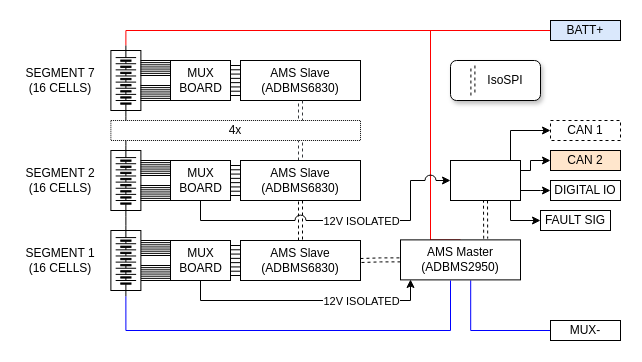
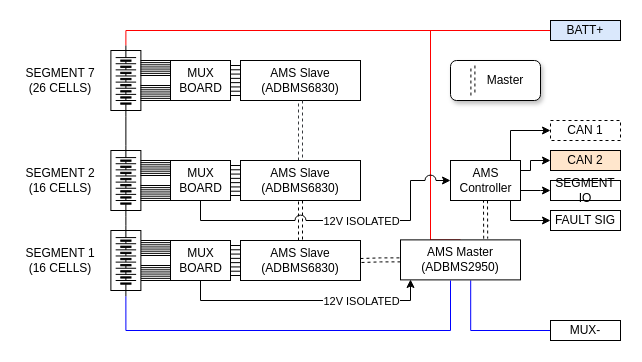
node "SEGMENT 7 (16 CELLS)": label "SEGMENT 7 (16 CELLS)" -> "SEGMENT 7 (26 CELLS)"
node "IsoSPI": label "IsoSPI" -> "Master"
node "4x": removed
node "AMS Controller": added
node "DIGITAL IO": label "DIGITAL IO" -> "SEGMENT IO"
node "FAULT SIG": moved (576, 221) -> (586, 221)
